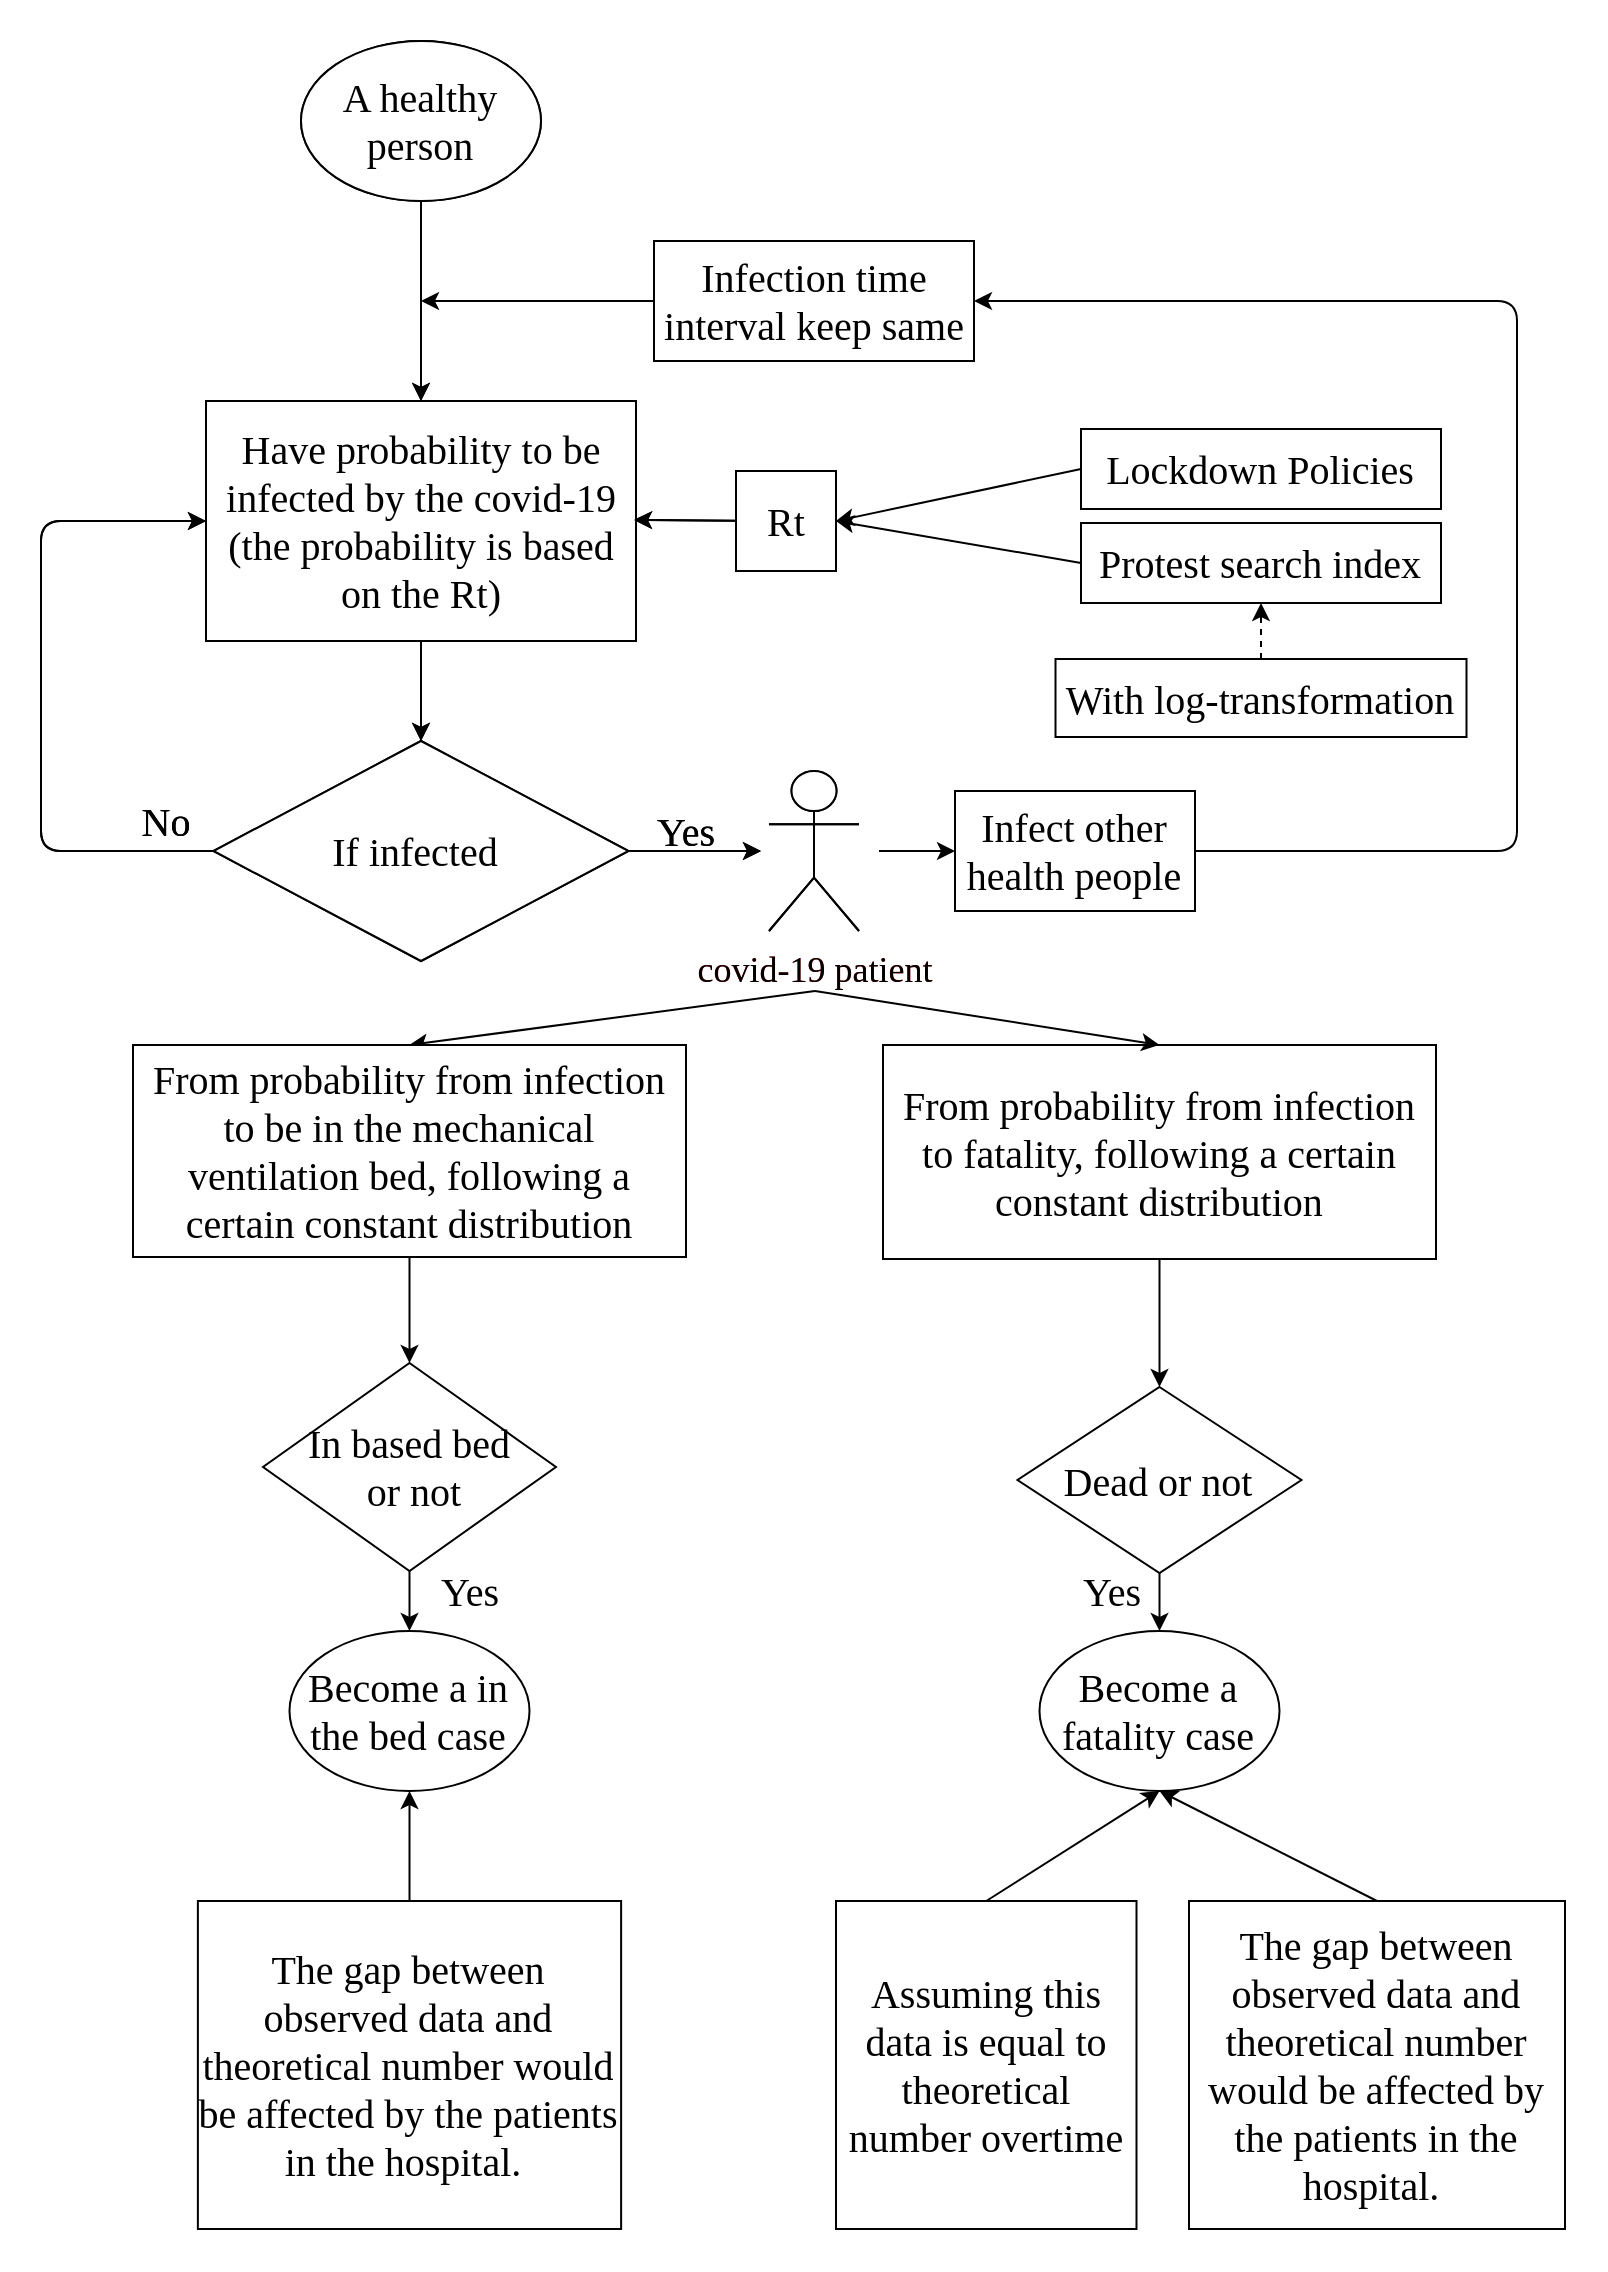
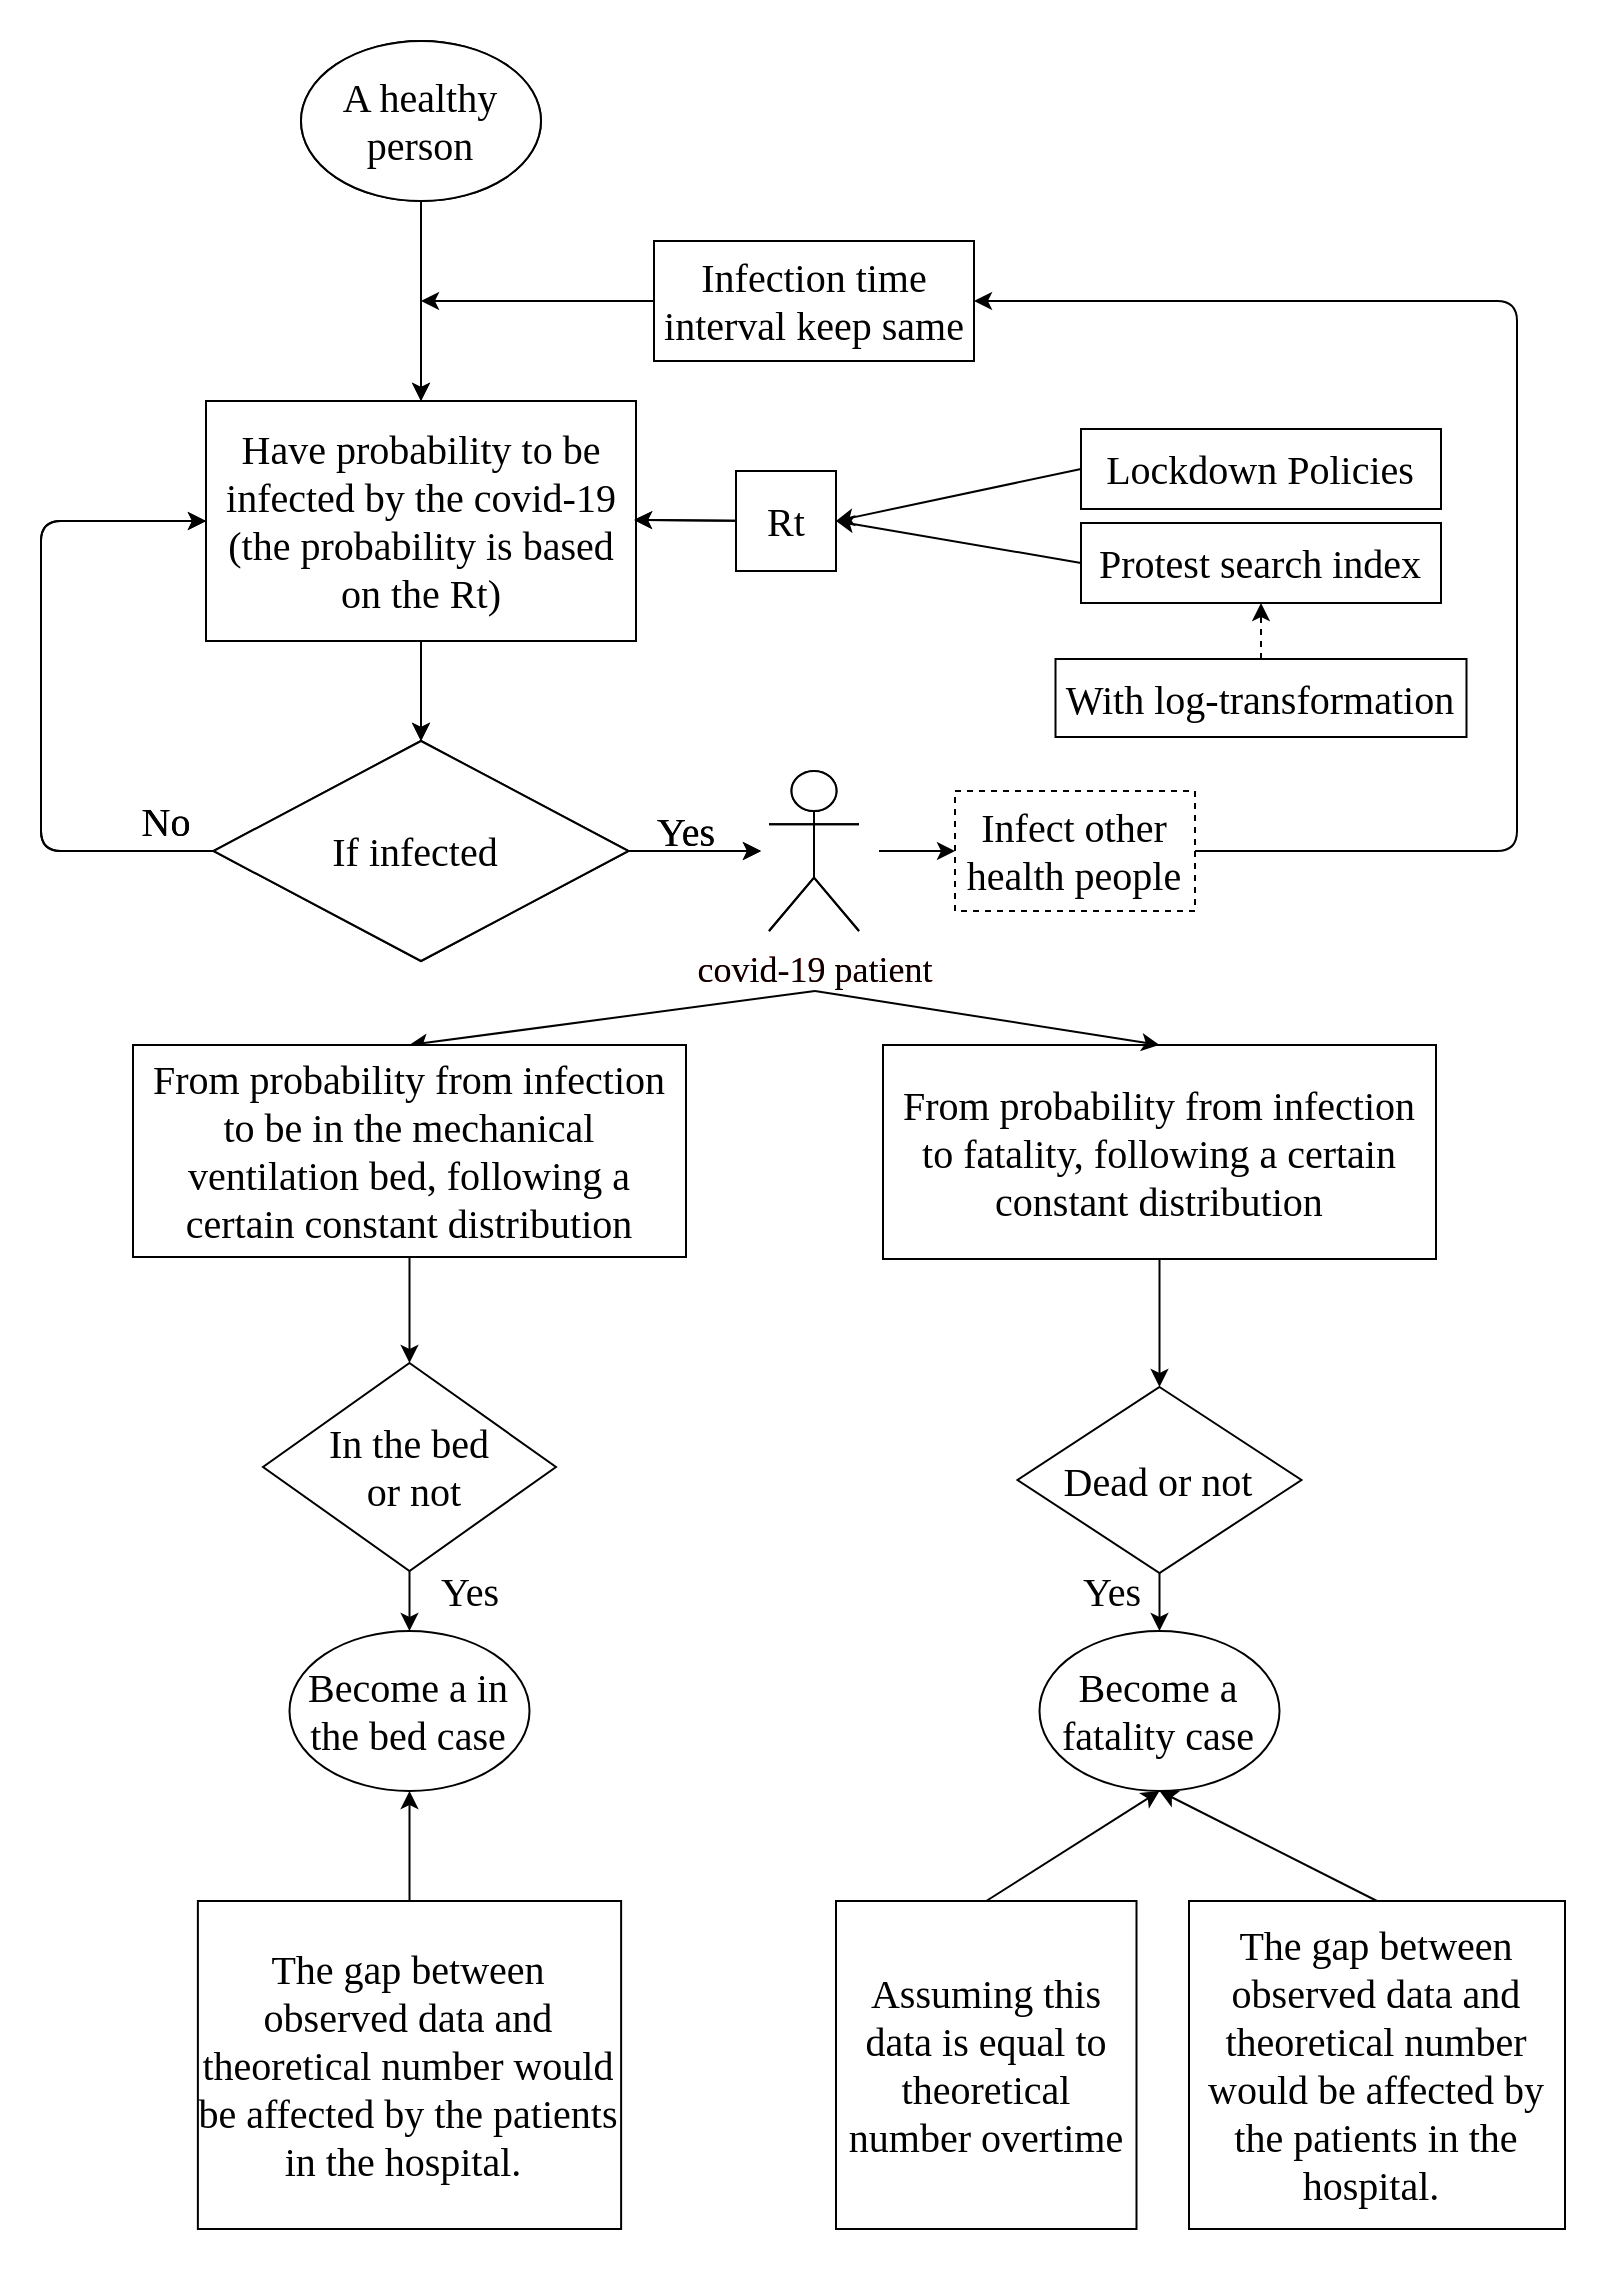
node "Infect other health people": style solid -> dashed
node "In based bed or not": label "In based bed or not" -> "In the bed or not"
